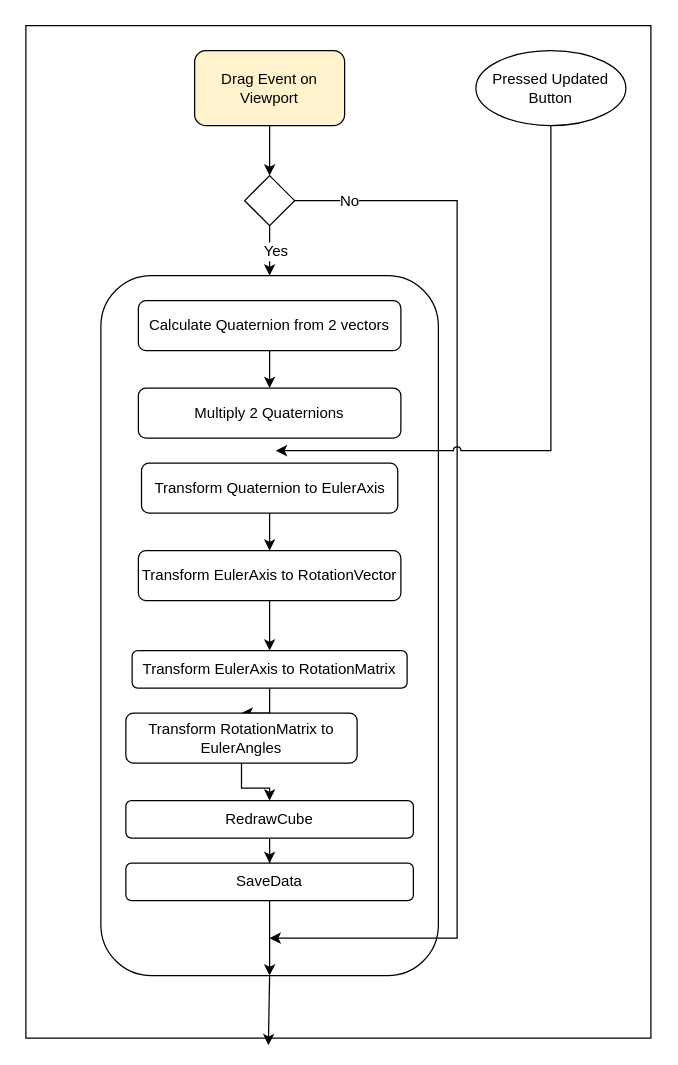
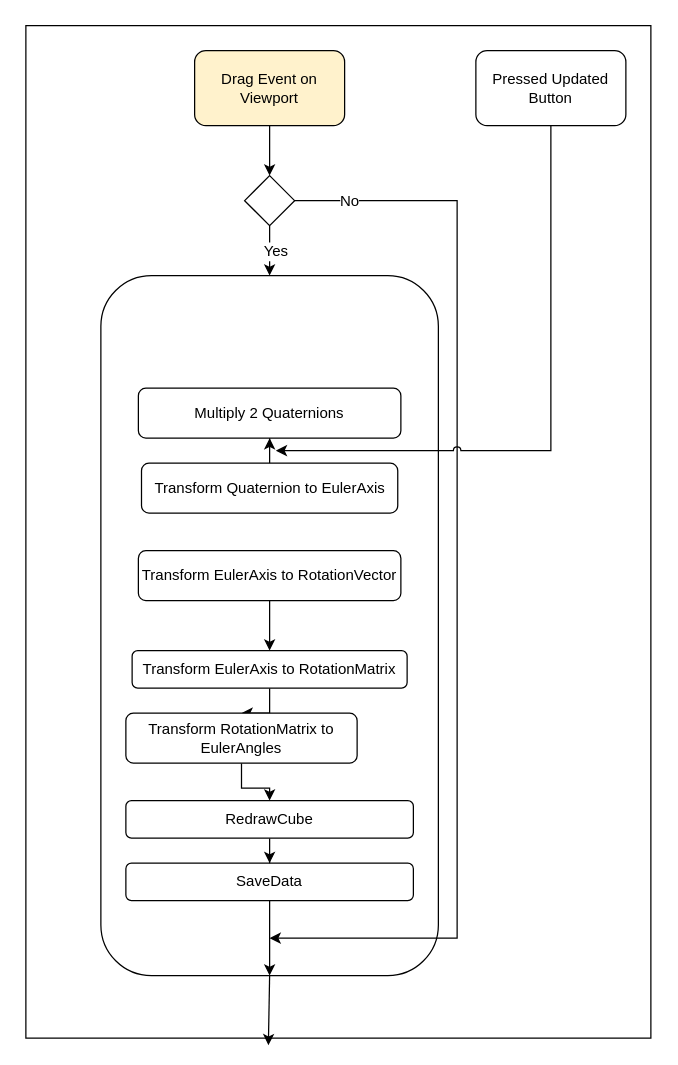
node "Pressed Updated Button": shape ellipse -> rounded rectangle
node "Calculate Quaternion from 2 vectors": removed
edge "Calculate Quaternion from 2 vectors" -> "Multiply 2 Quaternions": removed
edge "Transform Quaternion to EulerAxis" -> "Transform EulerAxis to RotationVector": now "Transform Quaternion to EulerAxis" -> "Multiply 2 Quaternions"
